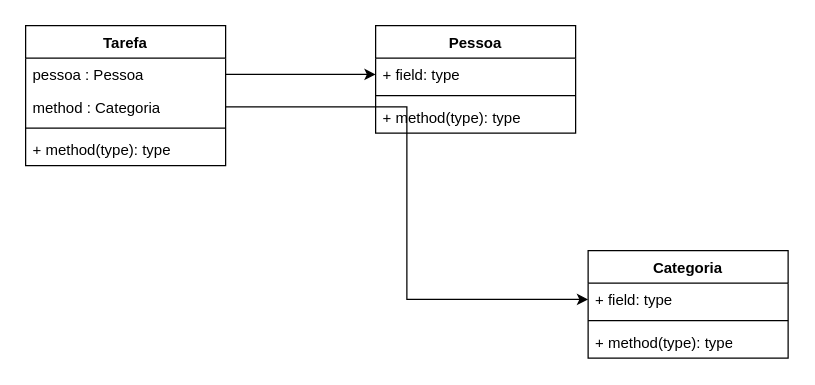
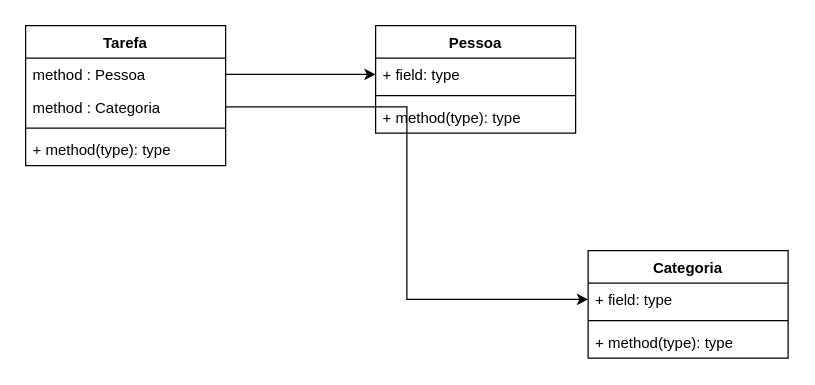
node "pessoa : Pessoa": label "pessoa : Pessoa" -> "method : Pessoa"
